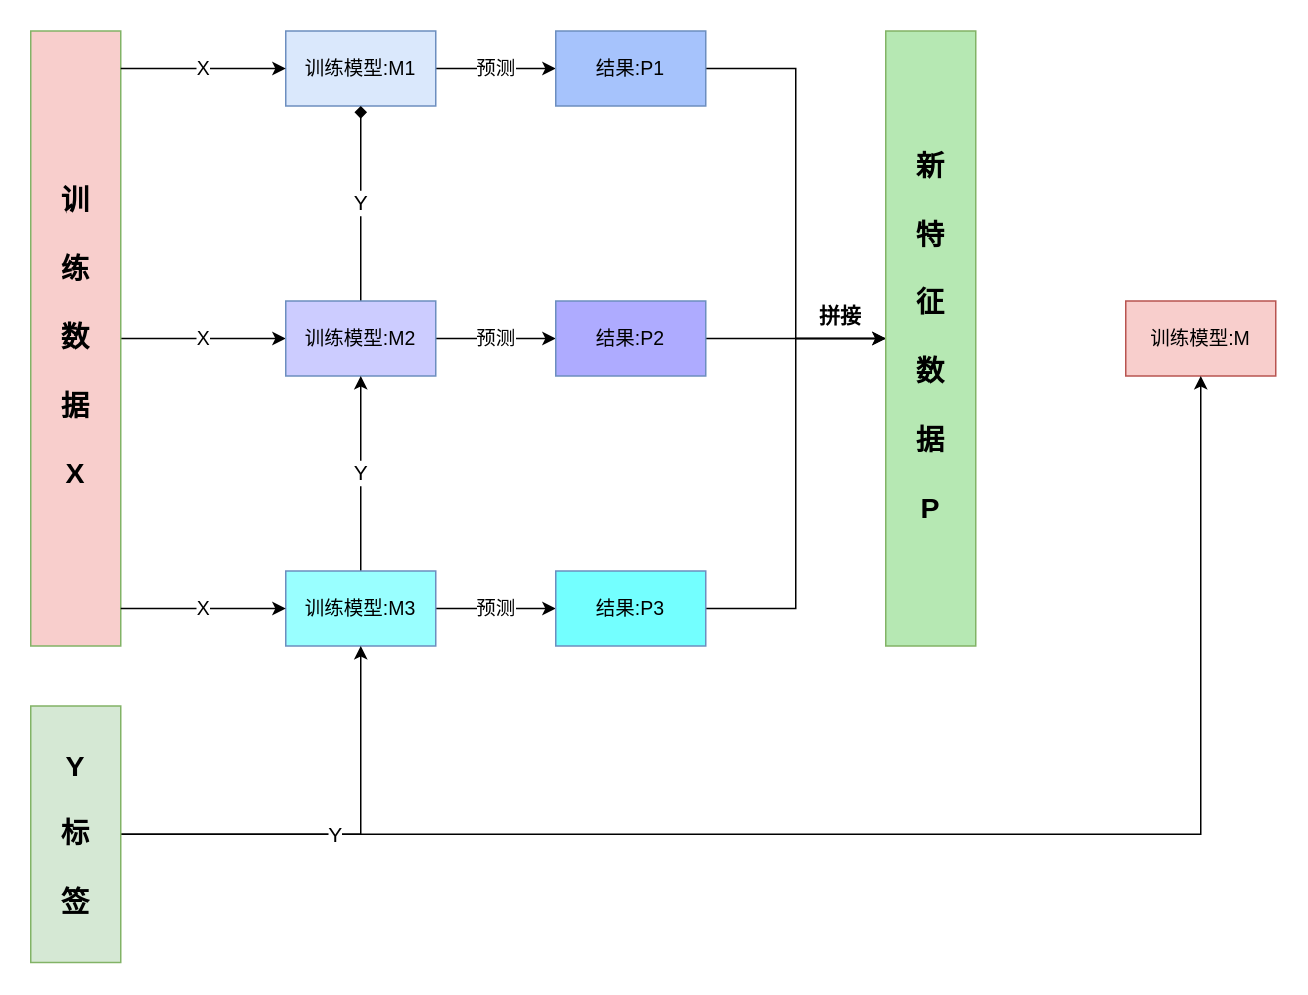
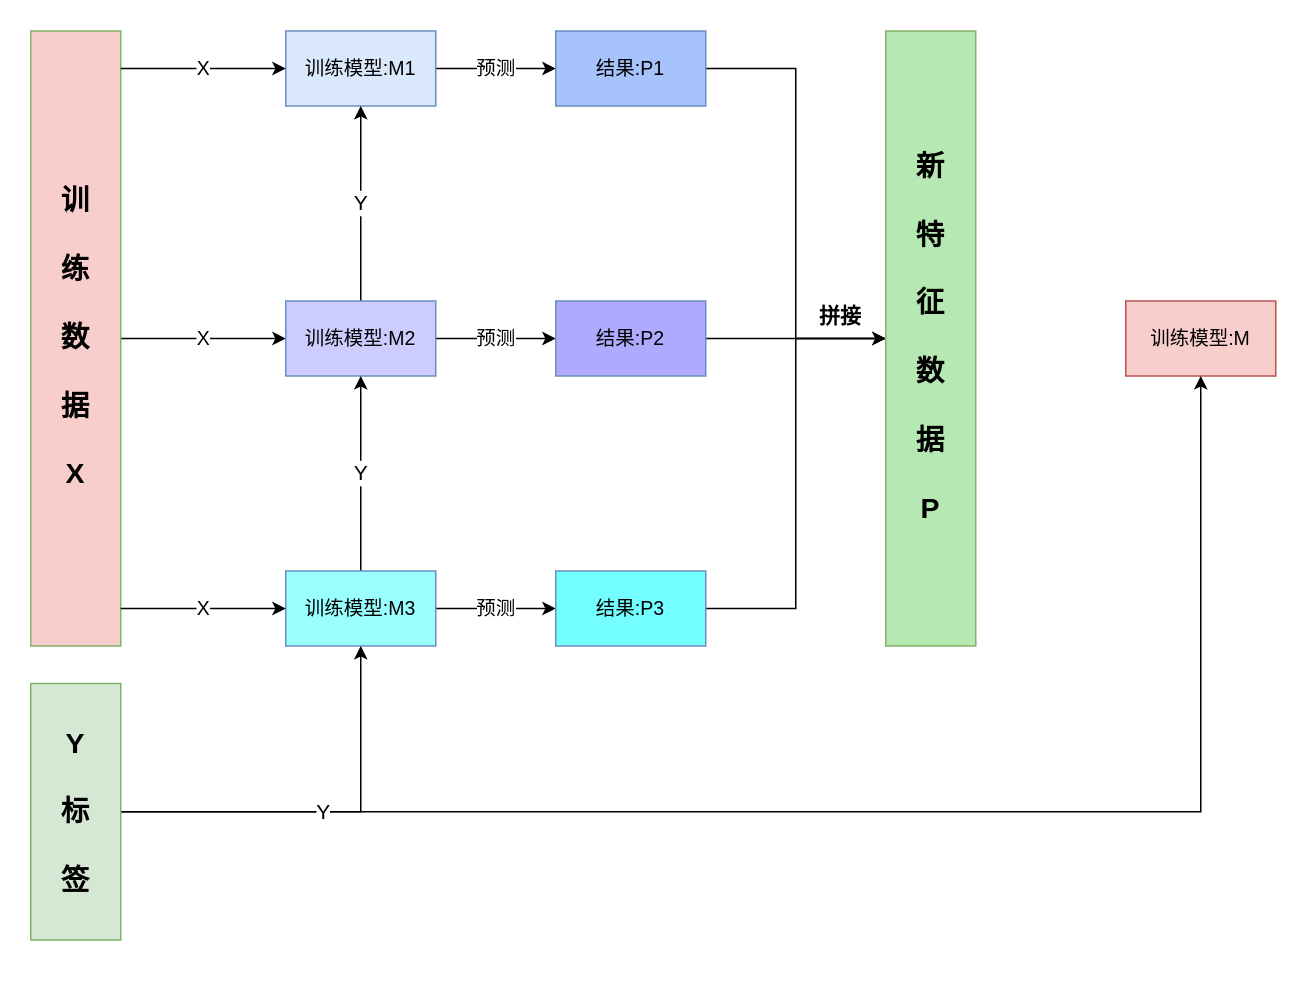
edge "训练模型:M2" -> "训练模型:M1": arrowhead diamond -> classic
node "Y 标 签": moved (76, 834) -> (76, 812)
